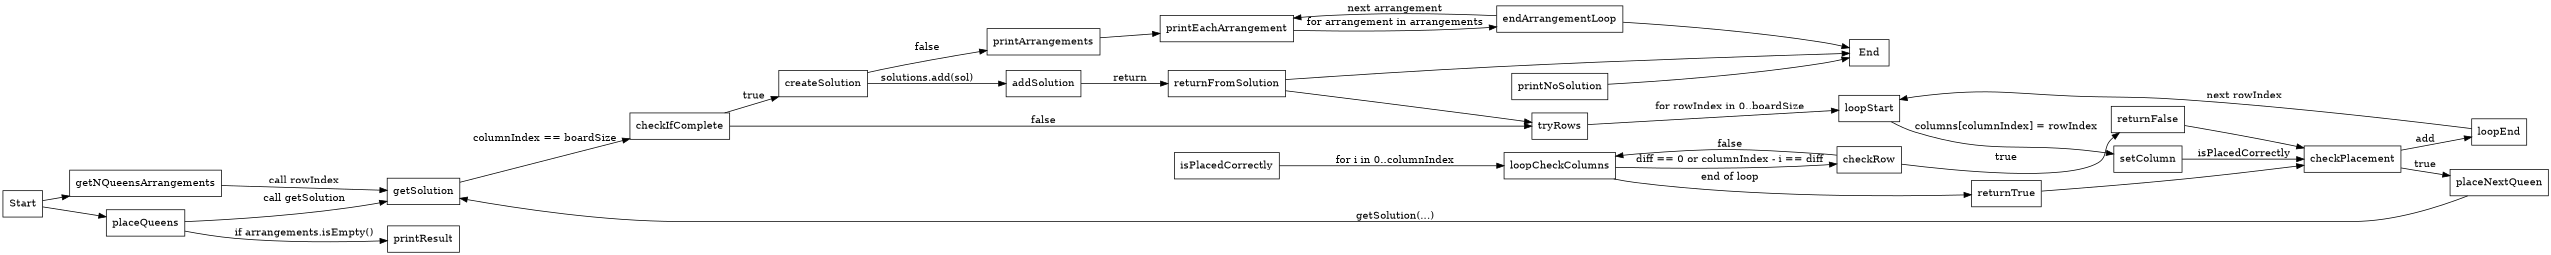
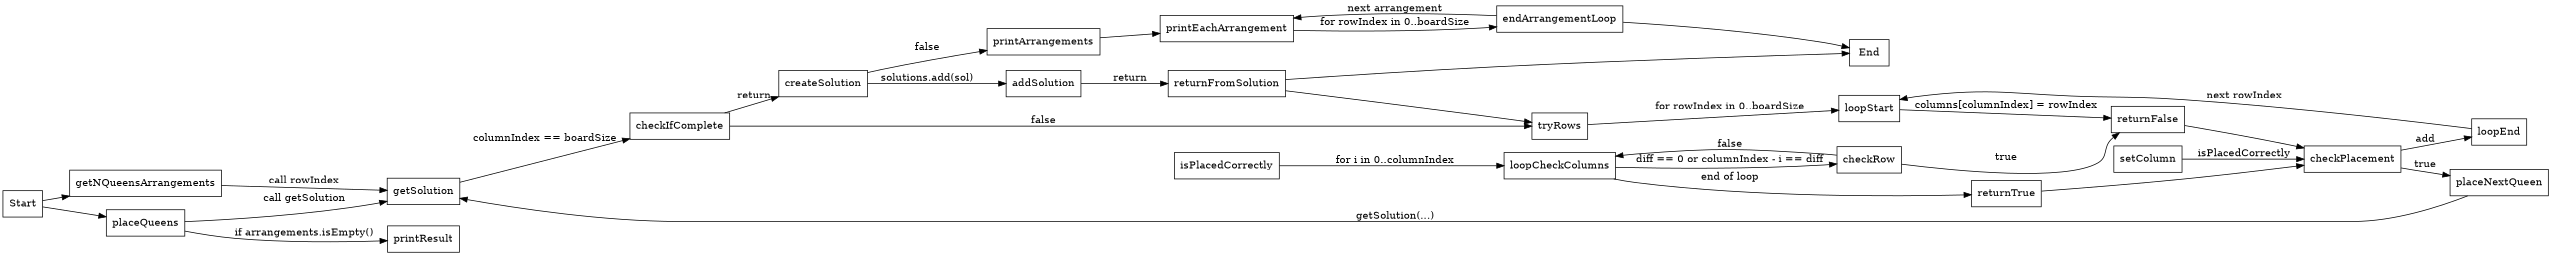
edge "printEachArrangement" -> "endArrangementLoop": label "for arrangement in arrangements" -> "for rowIndex in 0..boardSize"
node "printNoSolution": removed
edge "checkIfComplete" -> "createSolution": label "true" -> "return"
edge "loopStart" -> "setColumn": now "loopStart" -> "returnFalse"
